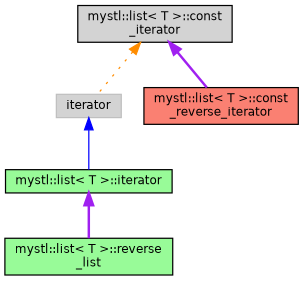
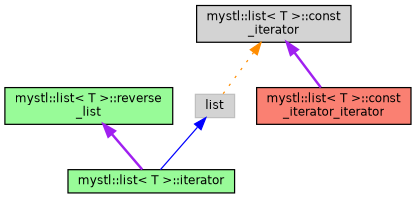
node "iterator": label "iterator" -> "list"
node "mystl::list< T >::const _reverse_iterator": label "mystl::list< T >::const _reverse_iterator" -> "mystl::list< T >::const _iterator_iterator"
edge "mystl::list< T >::reverse _list" -> "mystl::list< T >::iterator": reversed
